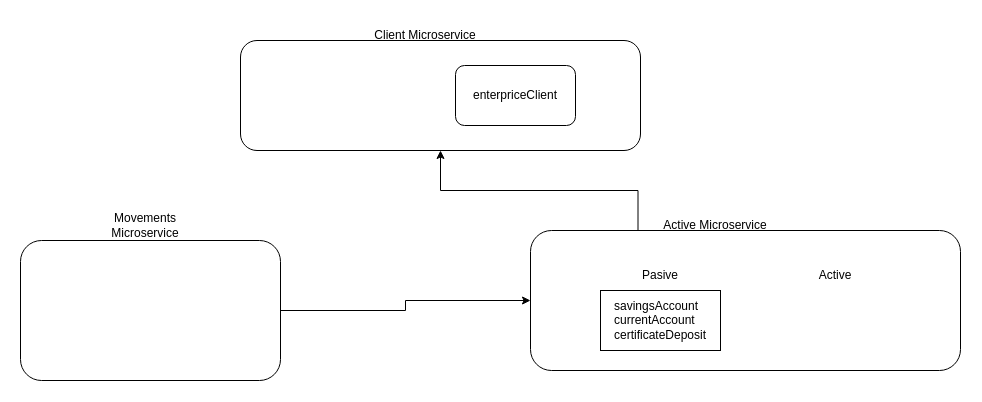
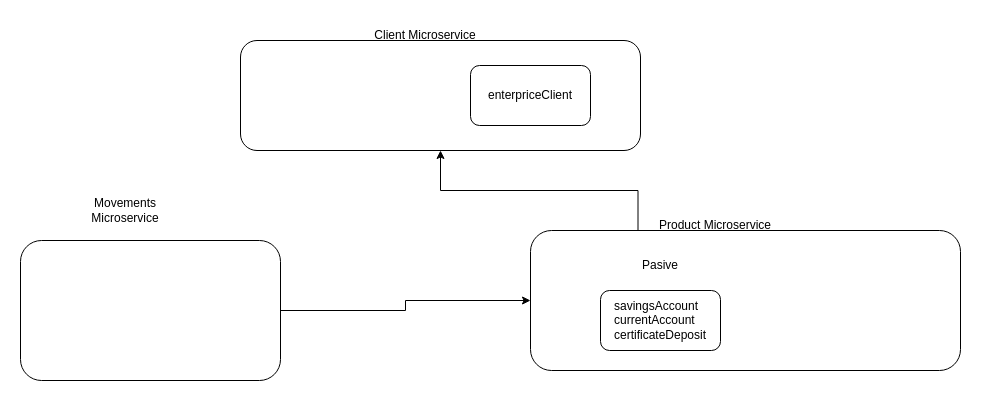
node "enterpriceClient": moved (516, 96) -> (531, 96)
node "Movements Microservice": moved (146, 226) -> (126, 211)
node "Active Microservice": label "Active Microservice" -> "Product Microservice"
node "Pasive": moved (661, 276) -> (661, 266)
node "Active": removed
node "savingsAccount currentAccount certificateDeposit": shape rectangle -> rounded rectangle
